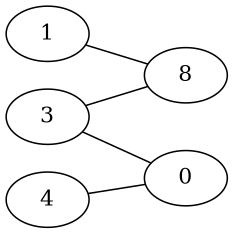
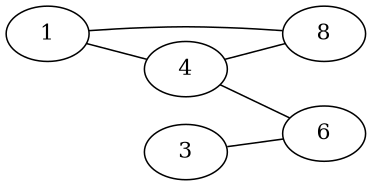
edge "1" -- "4": added
edge "8" -- "3": now "8" -- "4"
node "0": label "0" -> "6"
